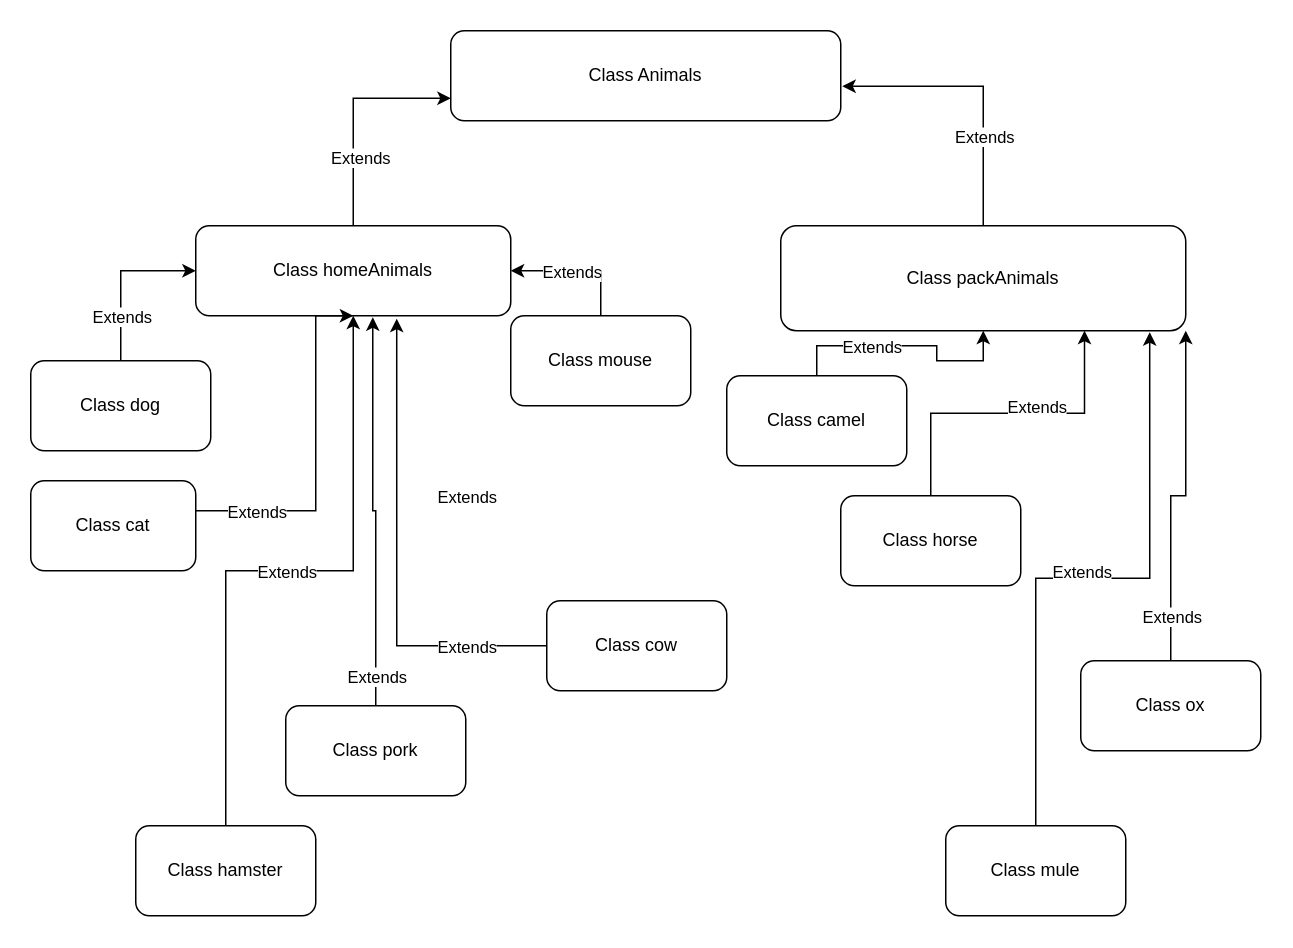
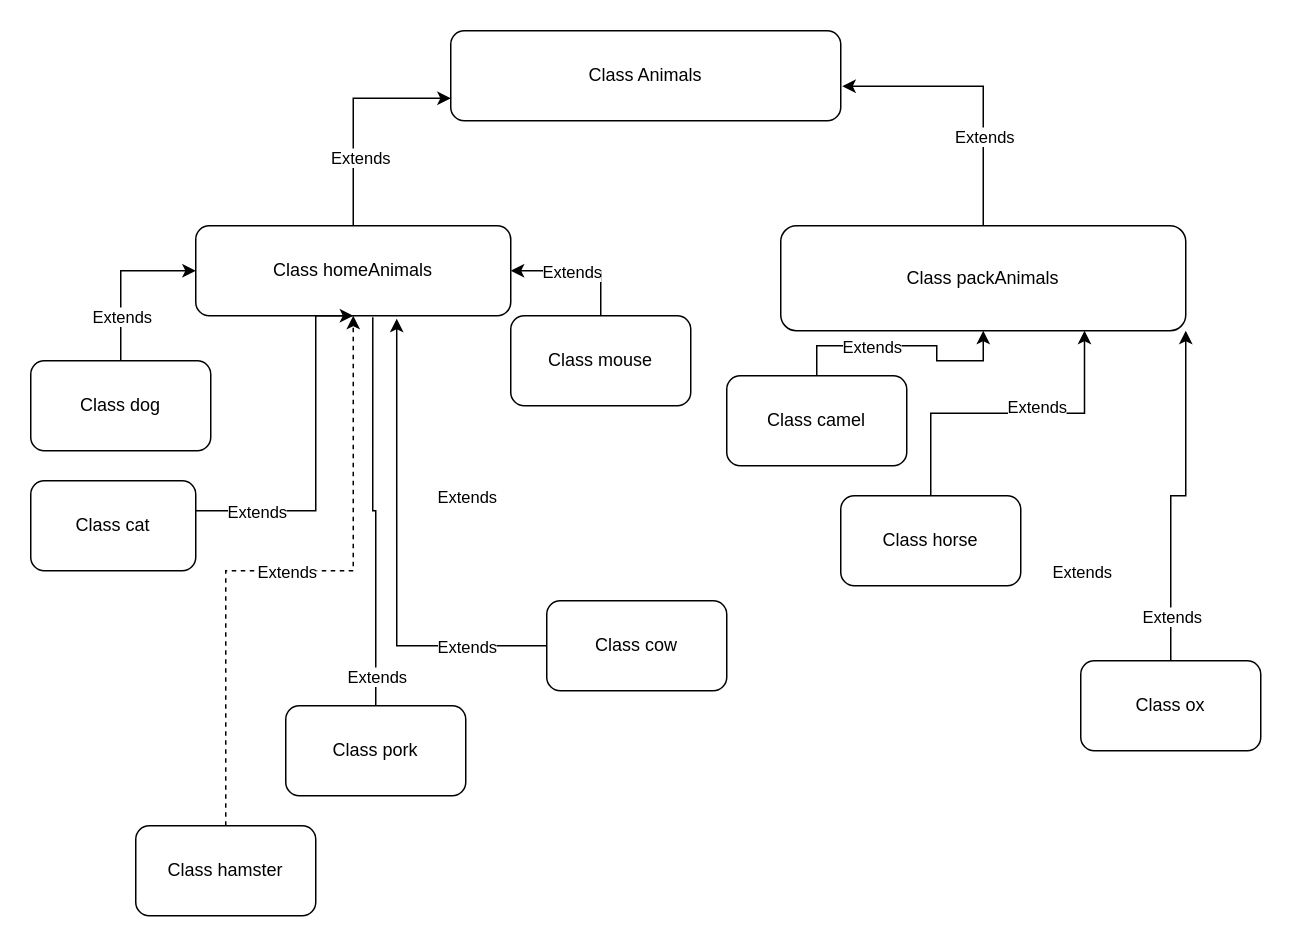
edge "Class pork" -> "Class homeAnimals": arrowhead classic -> none
edge "Class mule" -> "Class packAnimals": removed
edge "Class hamster" -> "Class homeAnimals": style solid -> dashed
node "Class mule": removed
